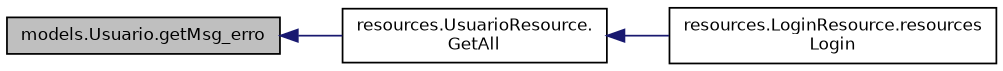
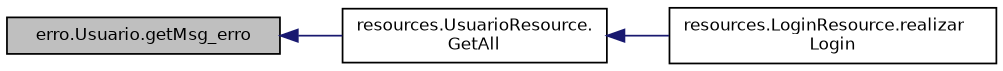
node "models.Usuario.getMsg_erro": label "models.Usuario.getMsg_erro" -> "erro.Usuario.getMsg_erro"
node "resources.LoginResource.resources Login": label "resources.LoginResource.resources Login" -> "resources.LoginResource.realizar Login"
